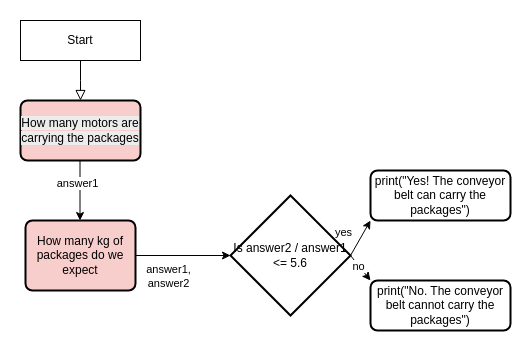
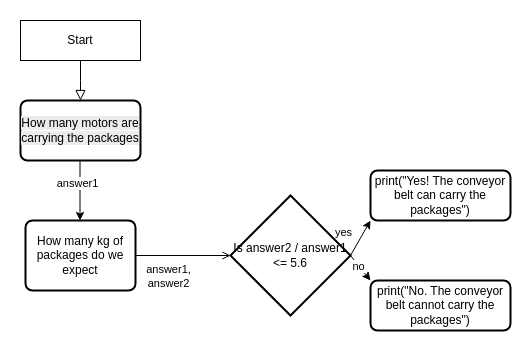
node "How many motors are carrying the packages": fillcolor #f8cecc -> #ffffff
node "How many kg of packages do we expect": fillcolor #f8cecc -> #ffffff
edge "How many kg of packages do we expect" -> "Is answer2 / answer1 <= 5.6": arrowhead classic -> open
